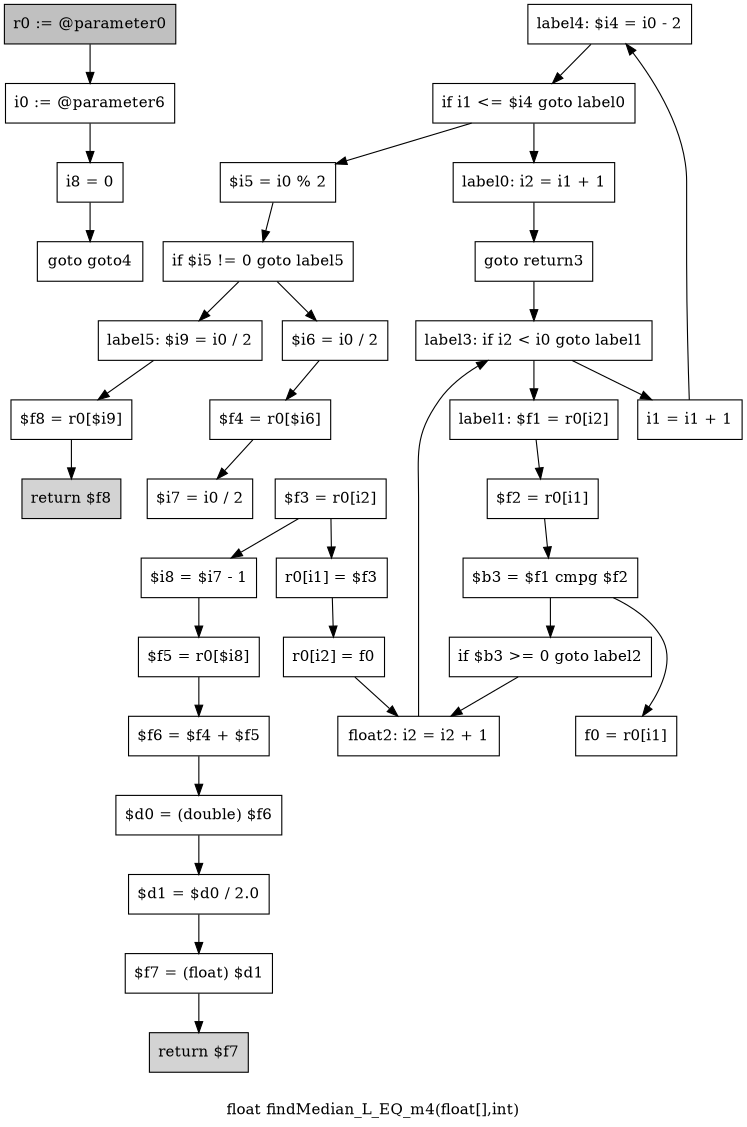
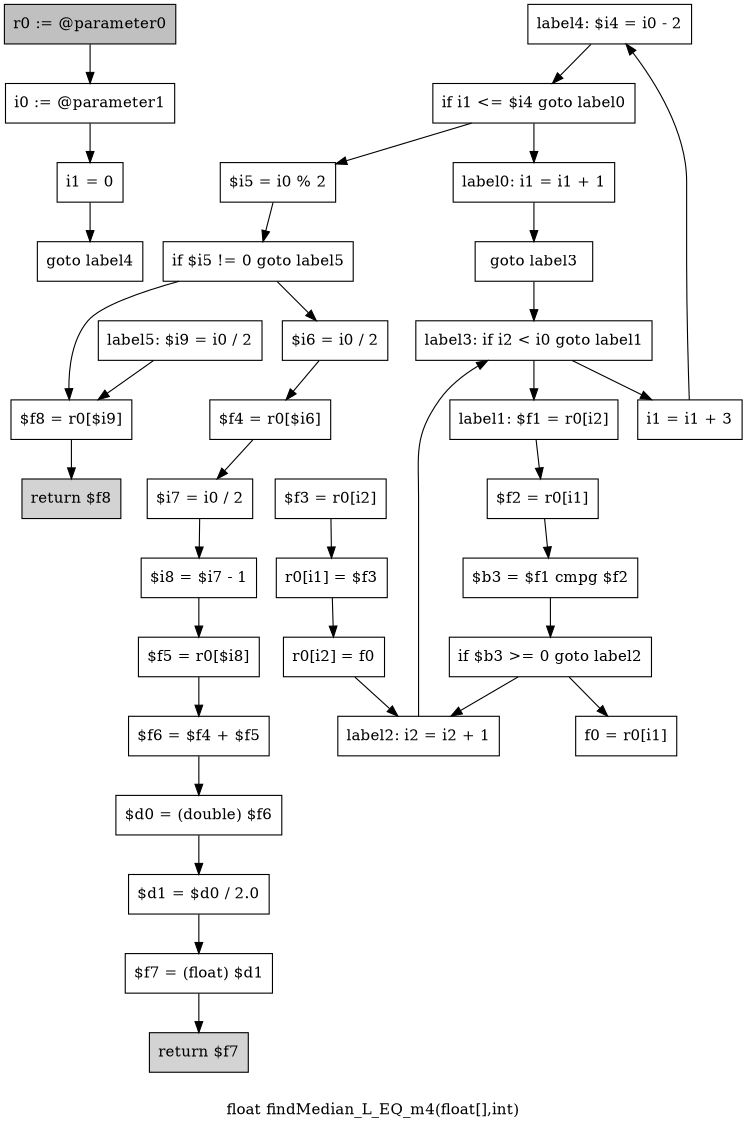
node "i0 := @parameter6": label "i0 := @parameter6" -> "i0 := @parameter1"
node "i8 = 0": label "i8 = 0" -> "i1 = 0"
node "label0: i2 = i1 + 1": label "label0: i2 = i1 + 1" -> "label0: i1 = i1 + 1"
node "goto goto4": label "goto goto4" -> "goto label4"
node "goto return3": label "goto return3" -> "goto label3"
edge "if $i5 != 0 goto label5" -> "label5: $i9 = i0 / 2": now "if $i5 != 0 goto label5" -> "$f8 = r0[$i9]"
node "i1 = i1 + 1": label "i1 = i1 + 1" -> "i1 = i1 + 3"
edge "$f3 = r0[i2]" -> "$i8 = $i7 - 1": now "$i7 = i0 / 2" -> "$i8 = $i7 - 1"
edge "$b3 = $f1 cmpg $f2" -> "f0 = r0[i1]": now "if $b3 >= 0 goto label2" -> "f0 = r0[i1]"
node "float2: i2 = i2 + 1": label "float2: i2 = i2 + 1" -> "label2: i2 = i2 + 1"
